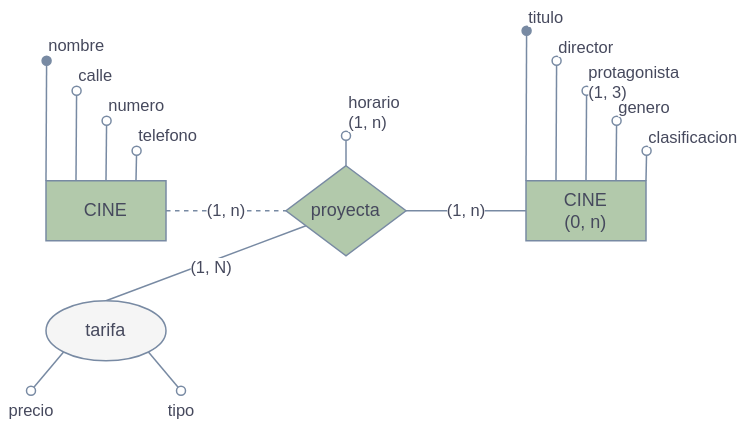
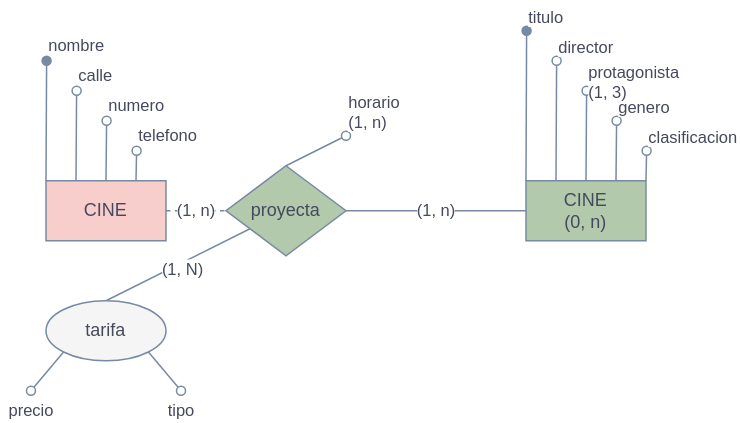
node "CINE": fillcolor #b2c9ab -> #f8cecc
node "proyecta": moved (346, 211) -> (286, 211)
